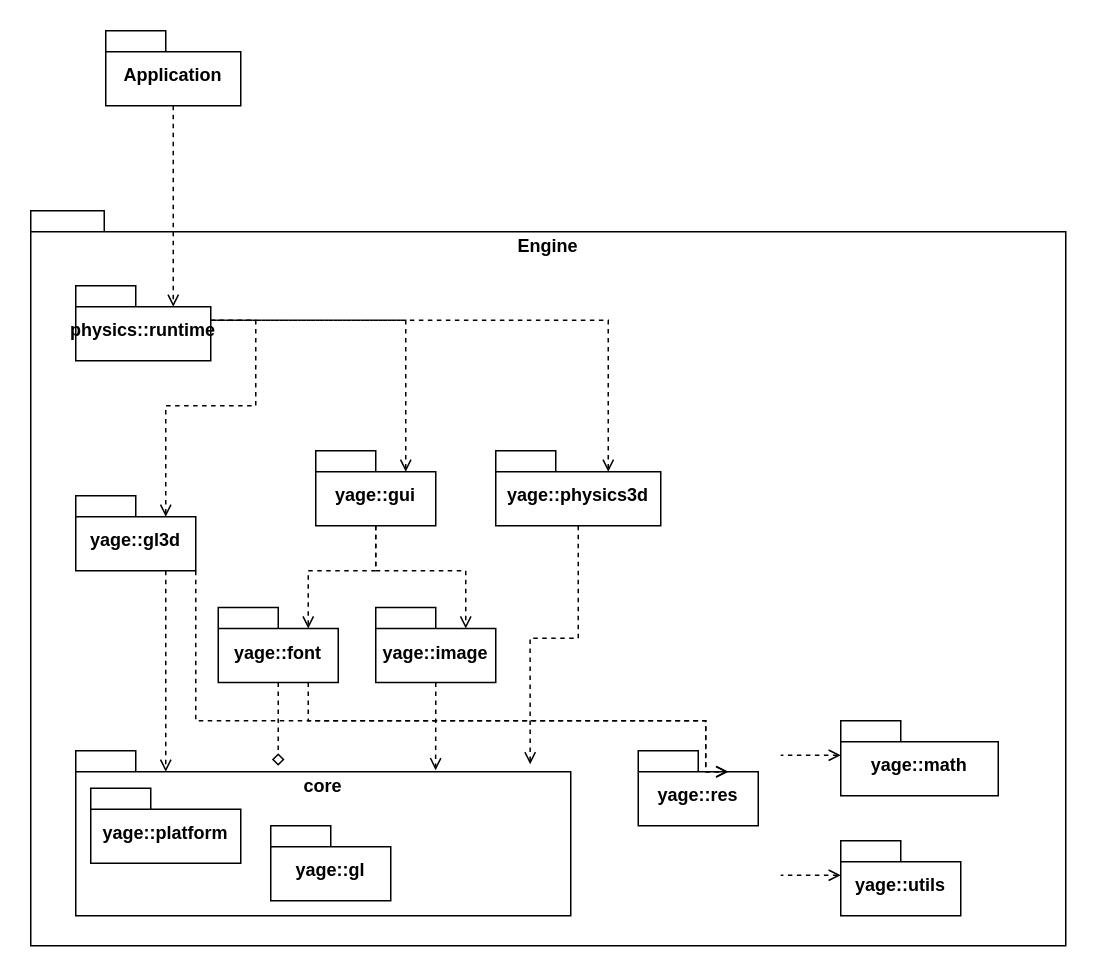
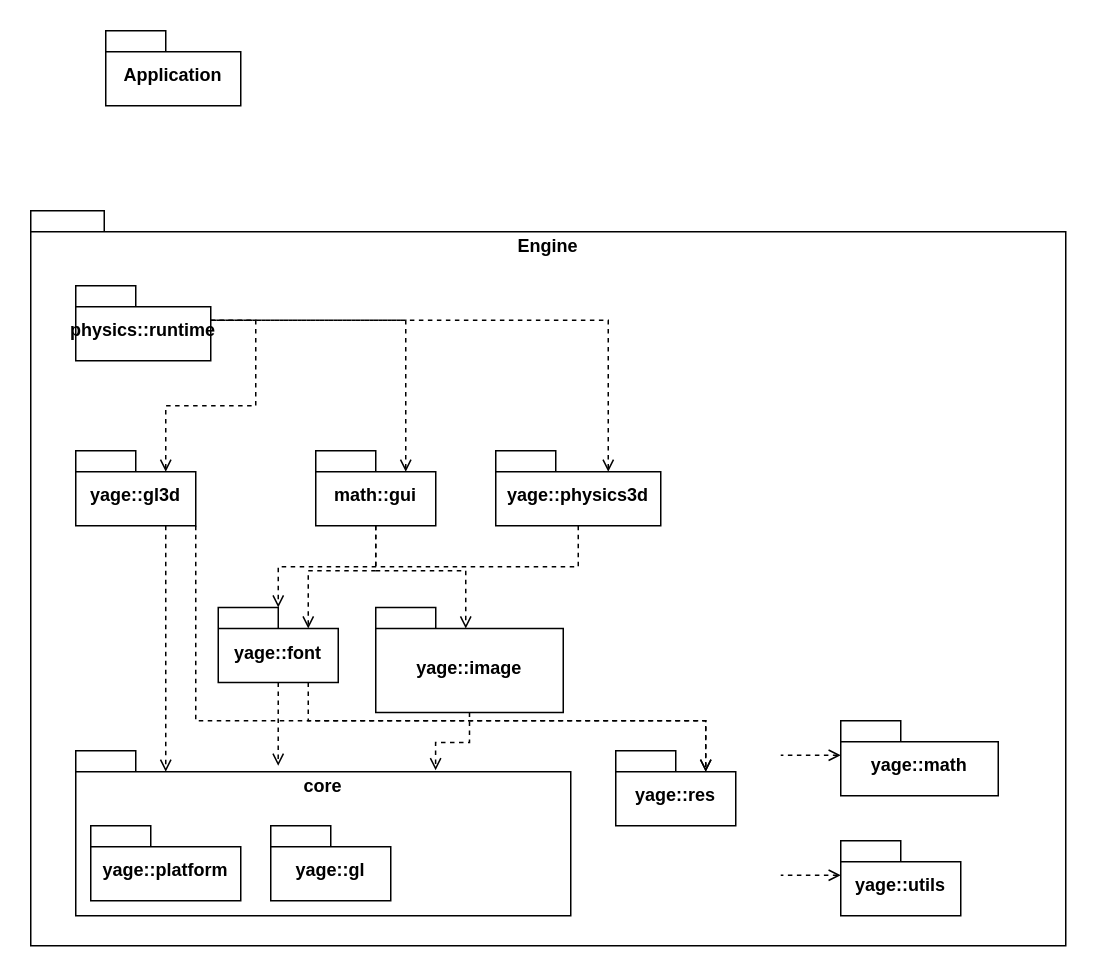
edge "Application" -> "physics::runtime": removed
node "yage::gui": label "yage::gui" -> "math::gui"
node "yage::gl3d": moved (136, 533) -> (136, 488)
edge "yage::physics3d" -> "core": now "yage::physics3d" -> "yage::font"
node "yage::image": size 120x75 -> 188x105
edge "yage::font" -> "core": arrowhead diamond -> open
node "yage::res": moved (698, 788) -> (676, 788)
node "yage::platform": moved (166, 826) -> (166, 863)
